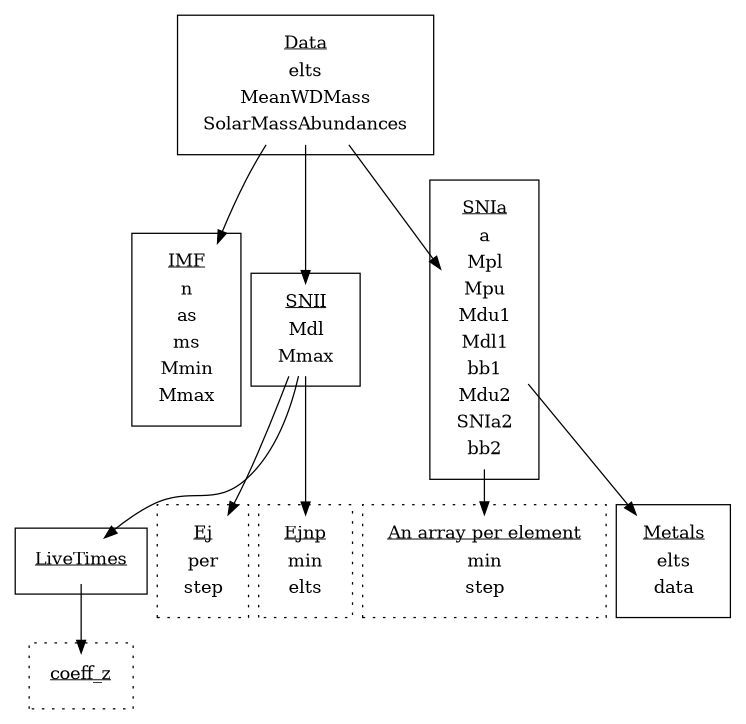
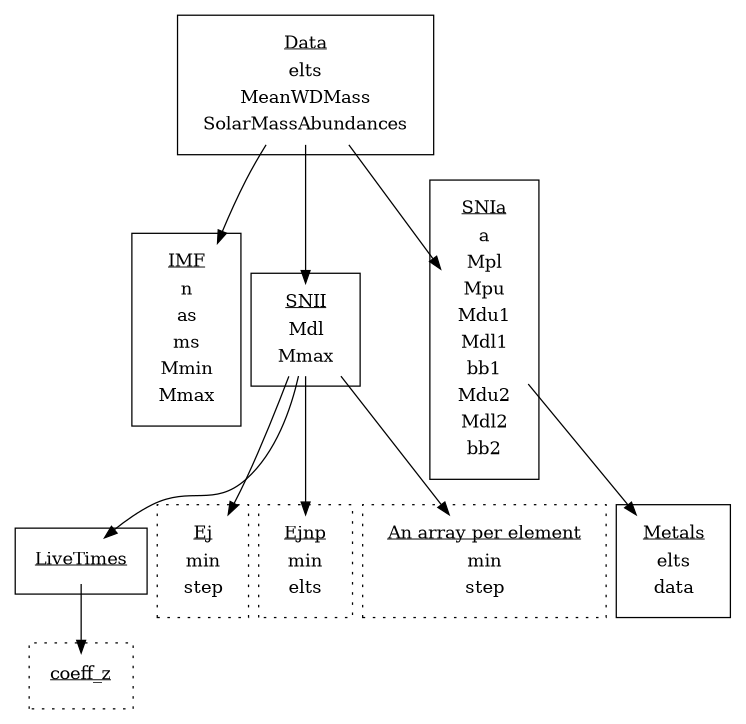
node "SNIa": text "SNIa2" -> "Mdl2"
edge "SNIa" -> "An array per element": now "SNII" -> "An array per element"
node "Ej": text "per" -> "min"
